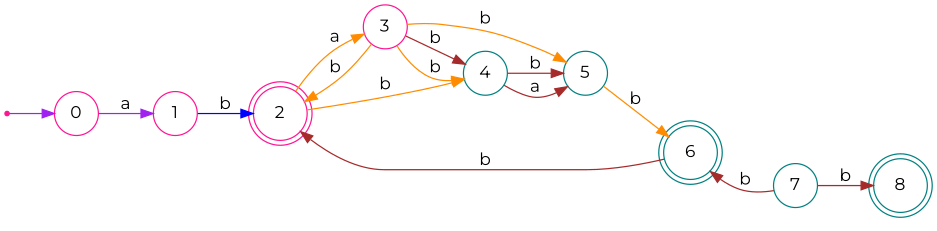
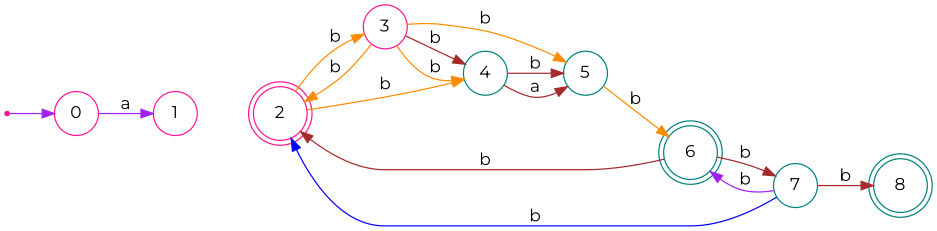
edge "2" -> "3": label "a" -> "b"
edge "1" -> "2": now "7" -> "2"
edge "6" -> "7": added, label "b"
edge "7" -> "6": color brown -> purple
